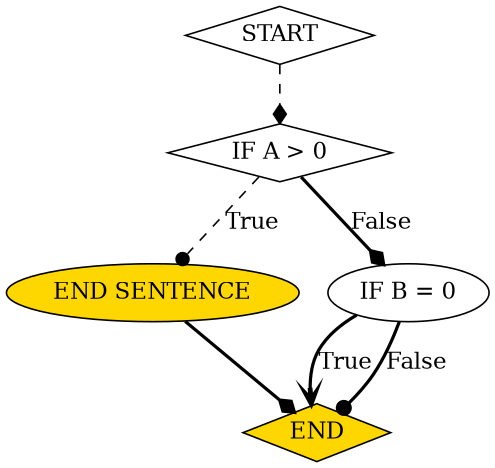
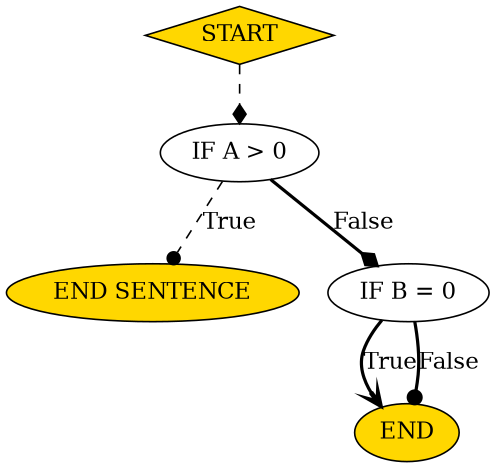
node "START": fillcolor white -> gold
node "IF A > 0": shape diamond -> ellipse
edge "END SENTENCE" -> "END": removed
node "END": shape diamond -> ellipse
